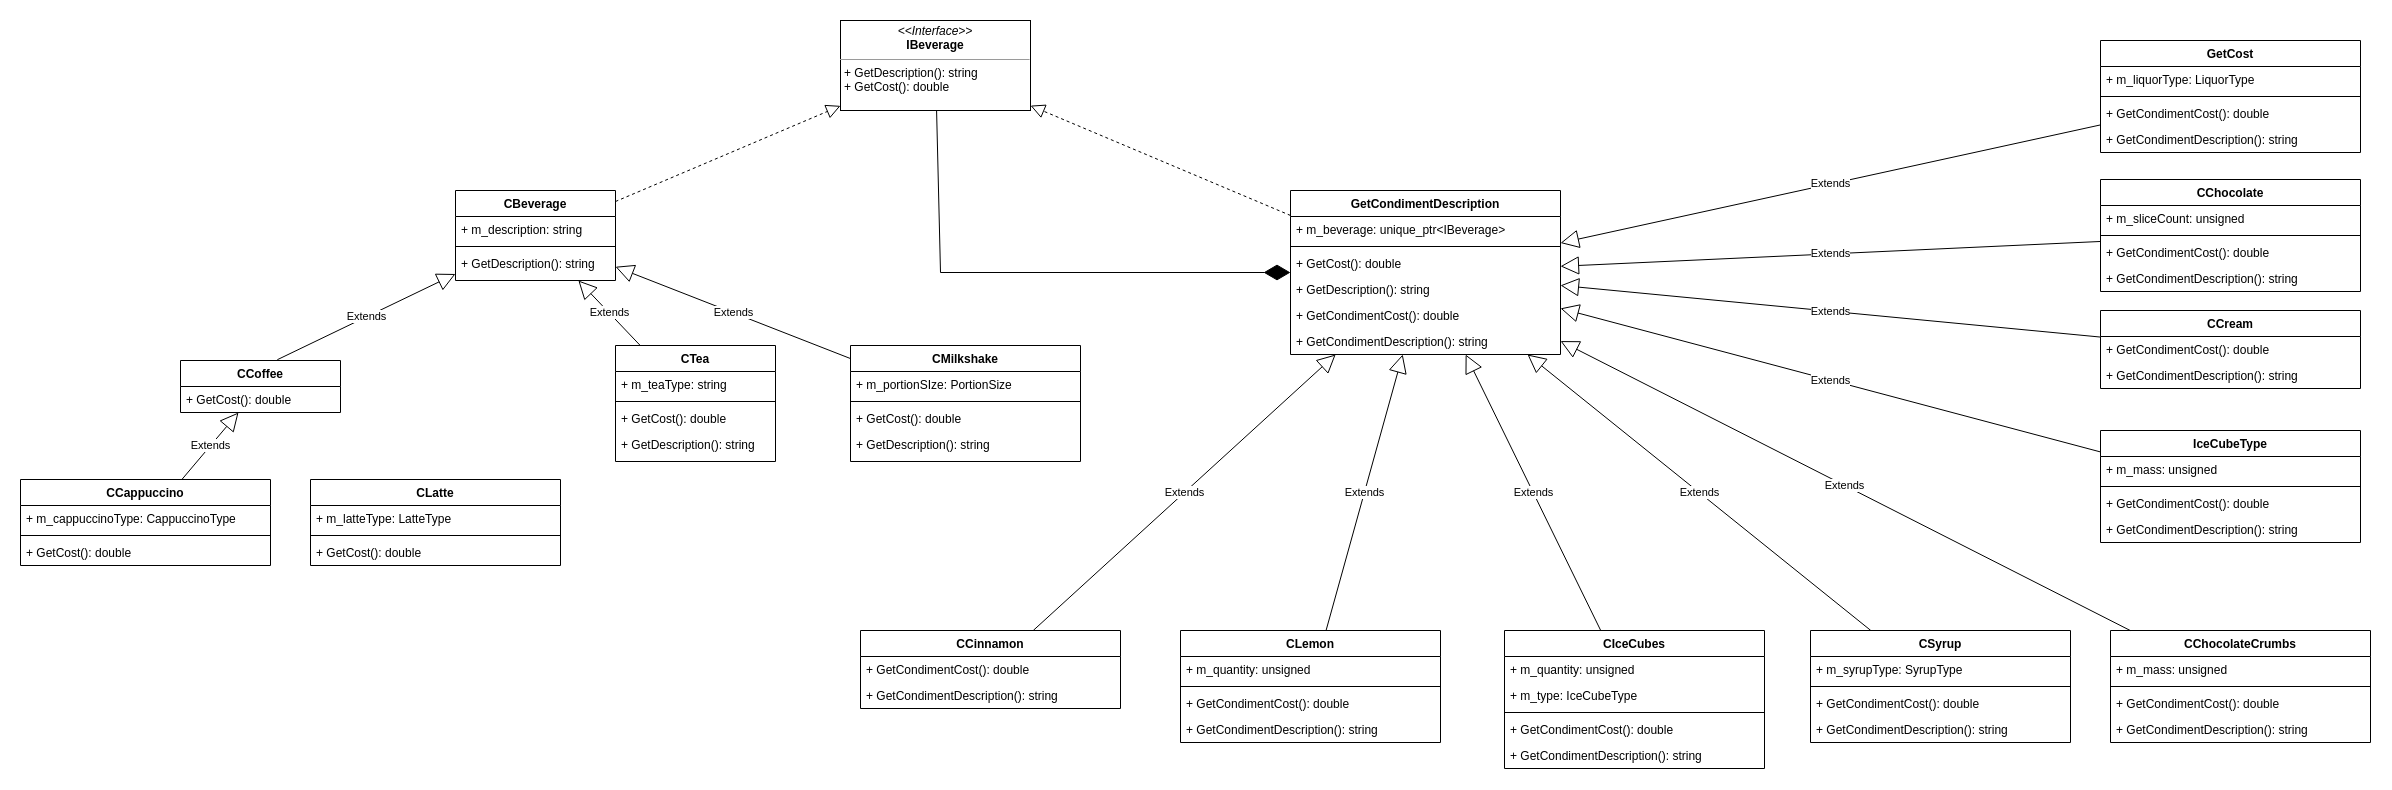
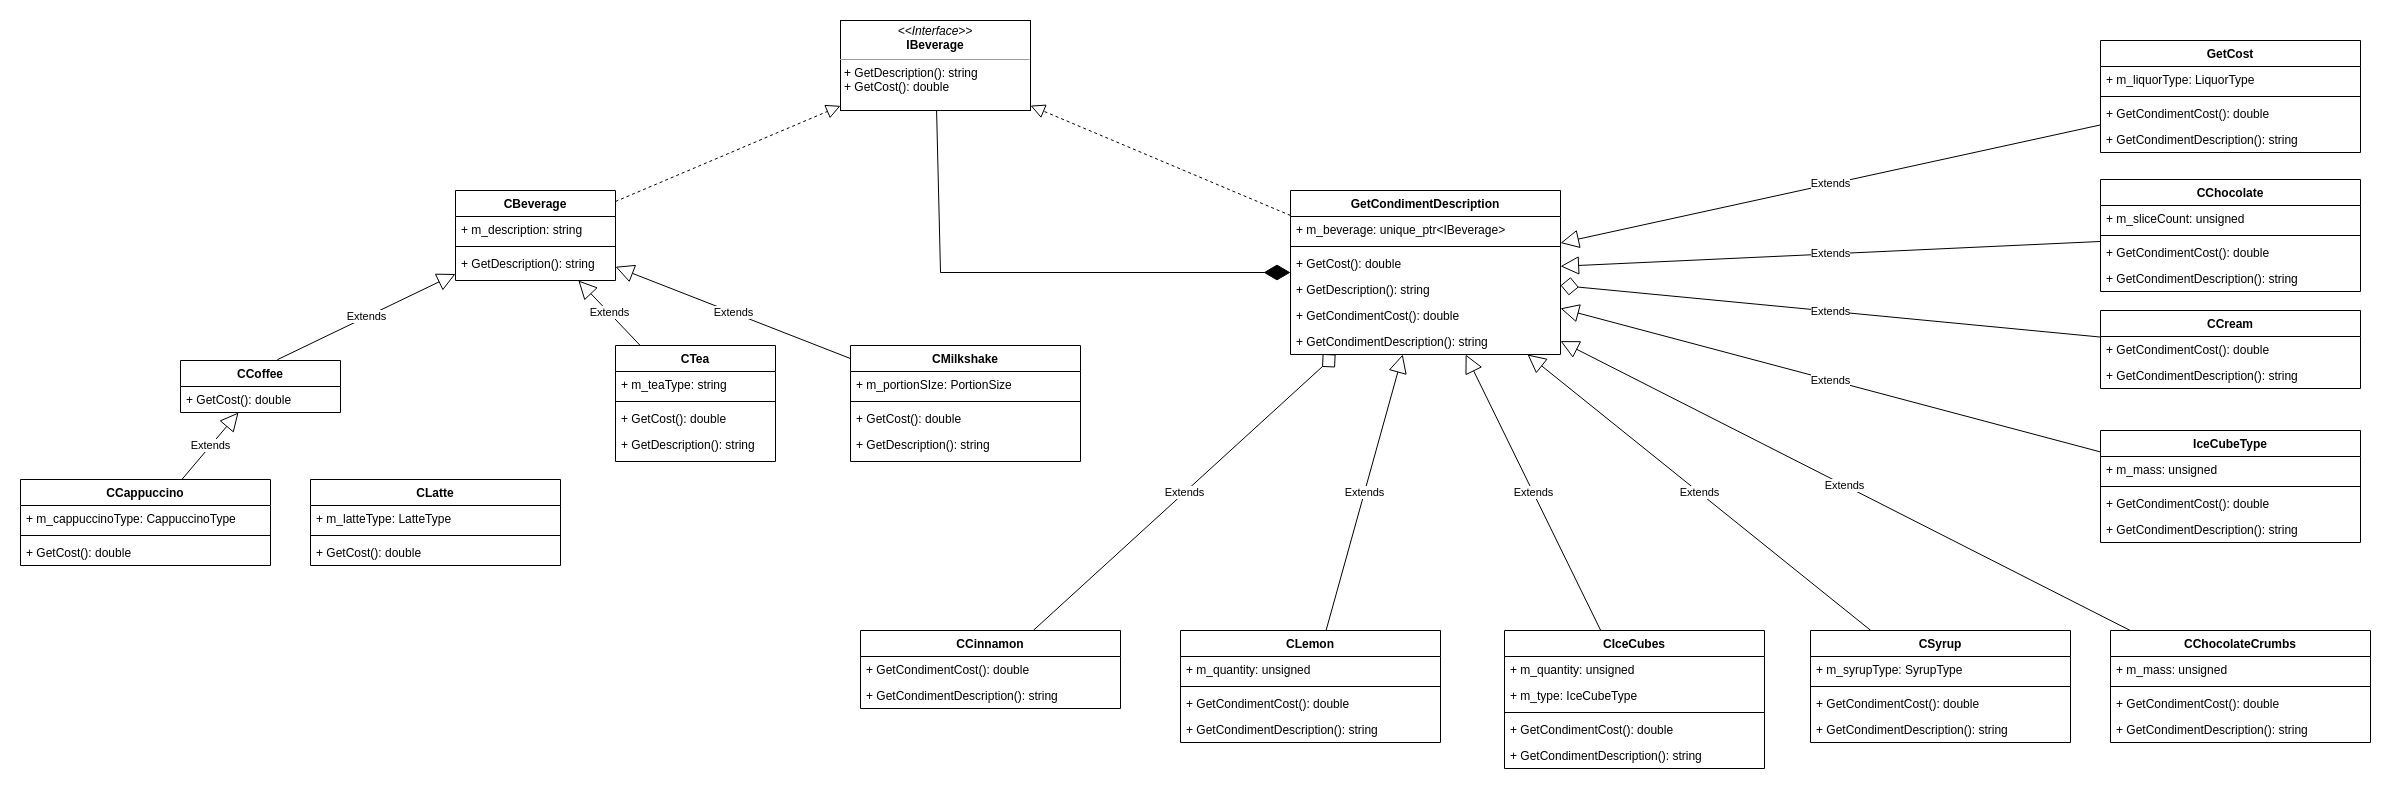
edge "CCream" -> "GetCondimentDescription": arrowhead block -> diamond
edge "CCinnamon" -> "GetCondimentDescription": arrowhead block -> diamond
